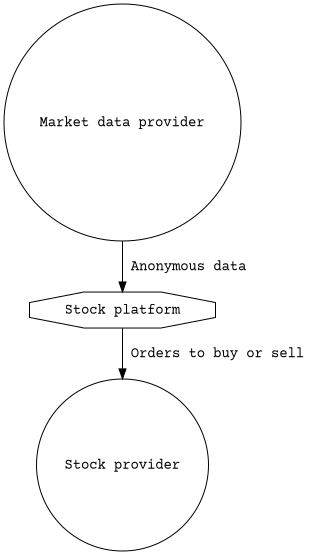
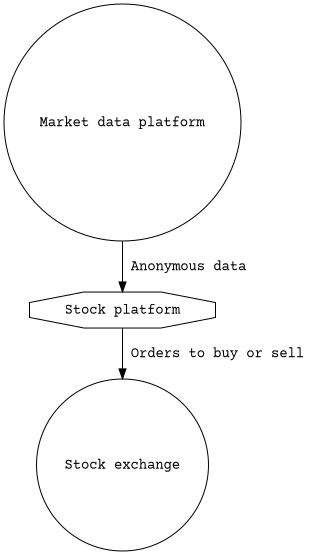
node "Market data provider": label "Market data provider" -> "Market data platform"
node "Stock provider": label "Stock provider" -> "Stock exchange"
